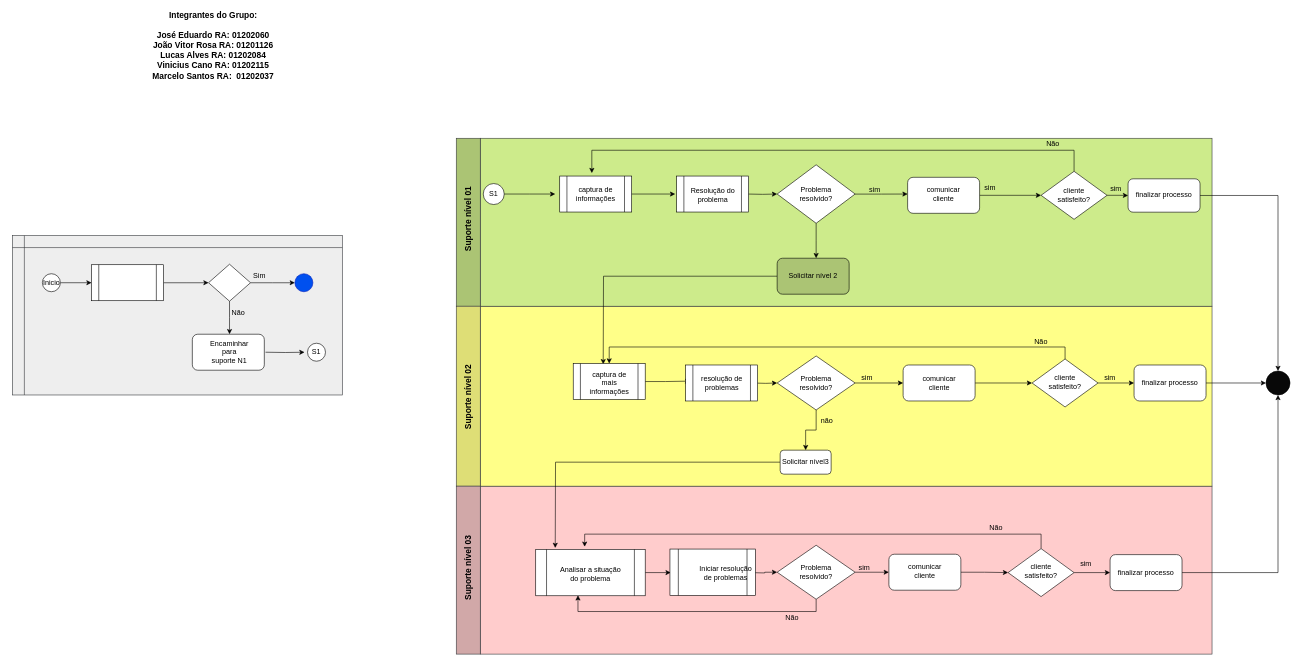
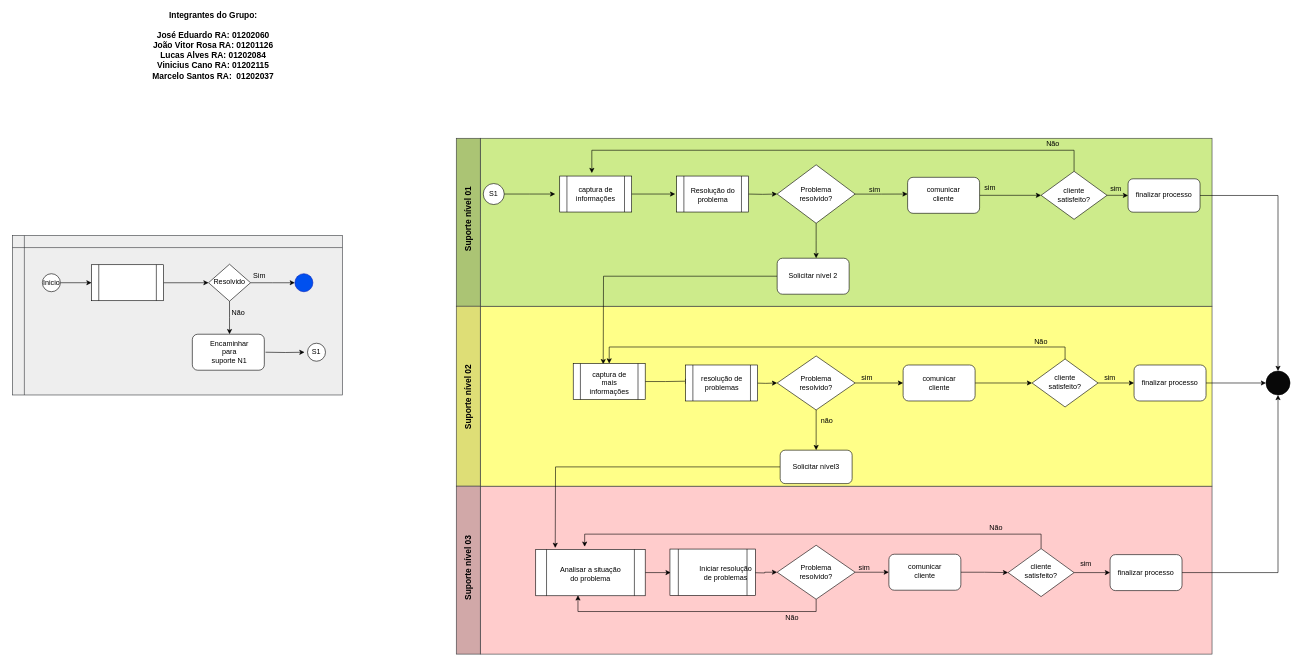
node "Solicitar nível 2": fillcolor #abc474 -> #ffffff
node "Resolvido": added
node "Solicitar nível3": size 51x24 -> 72x33
